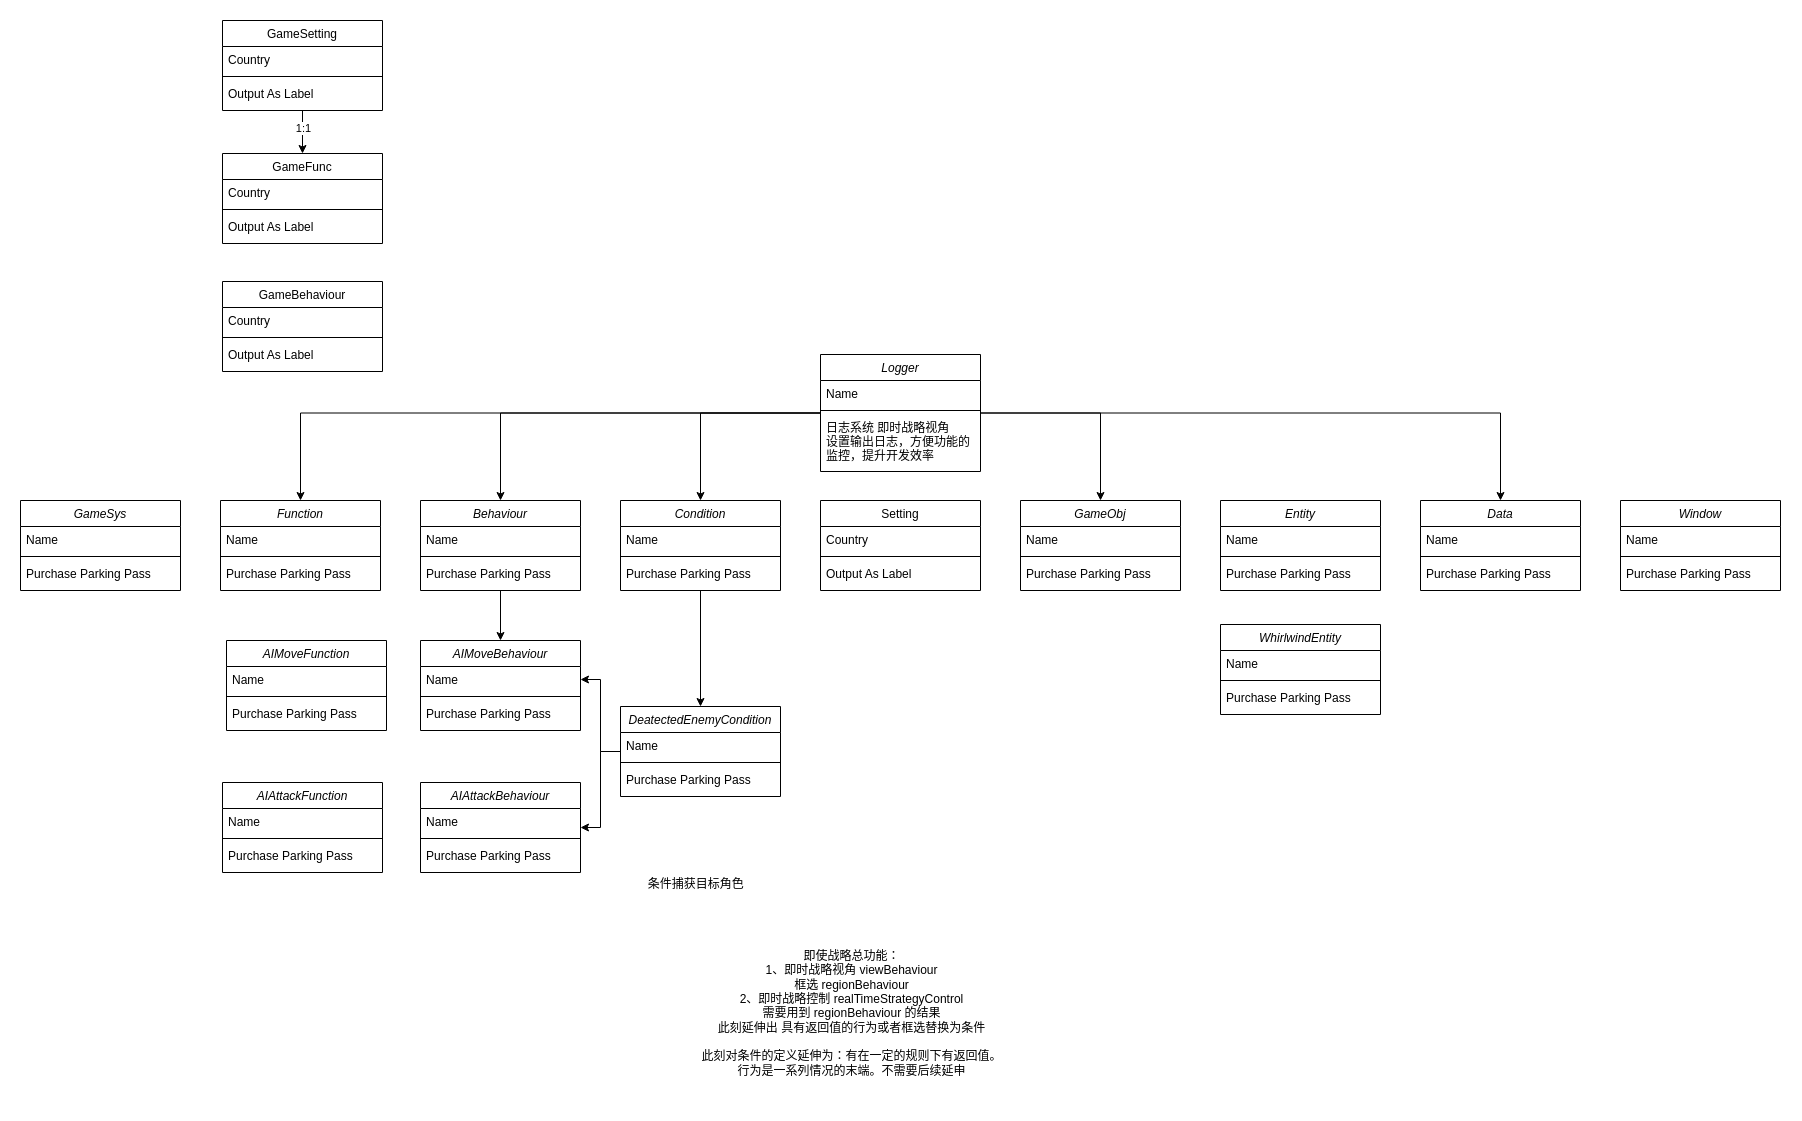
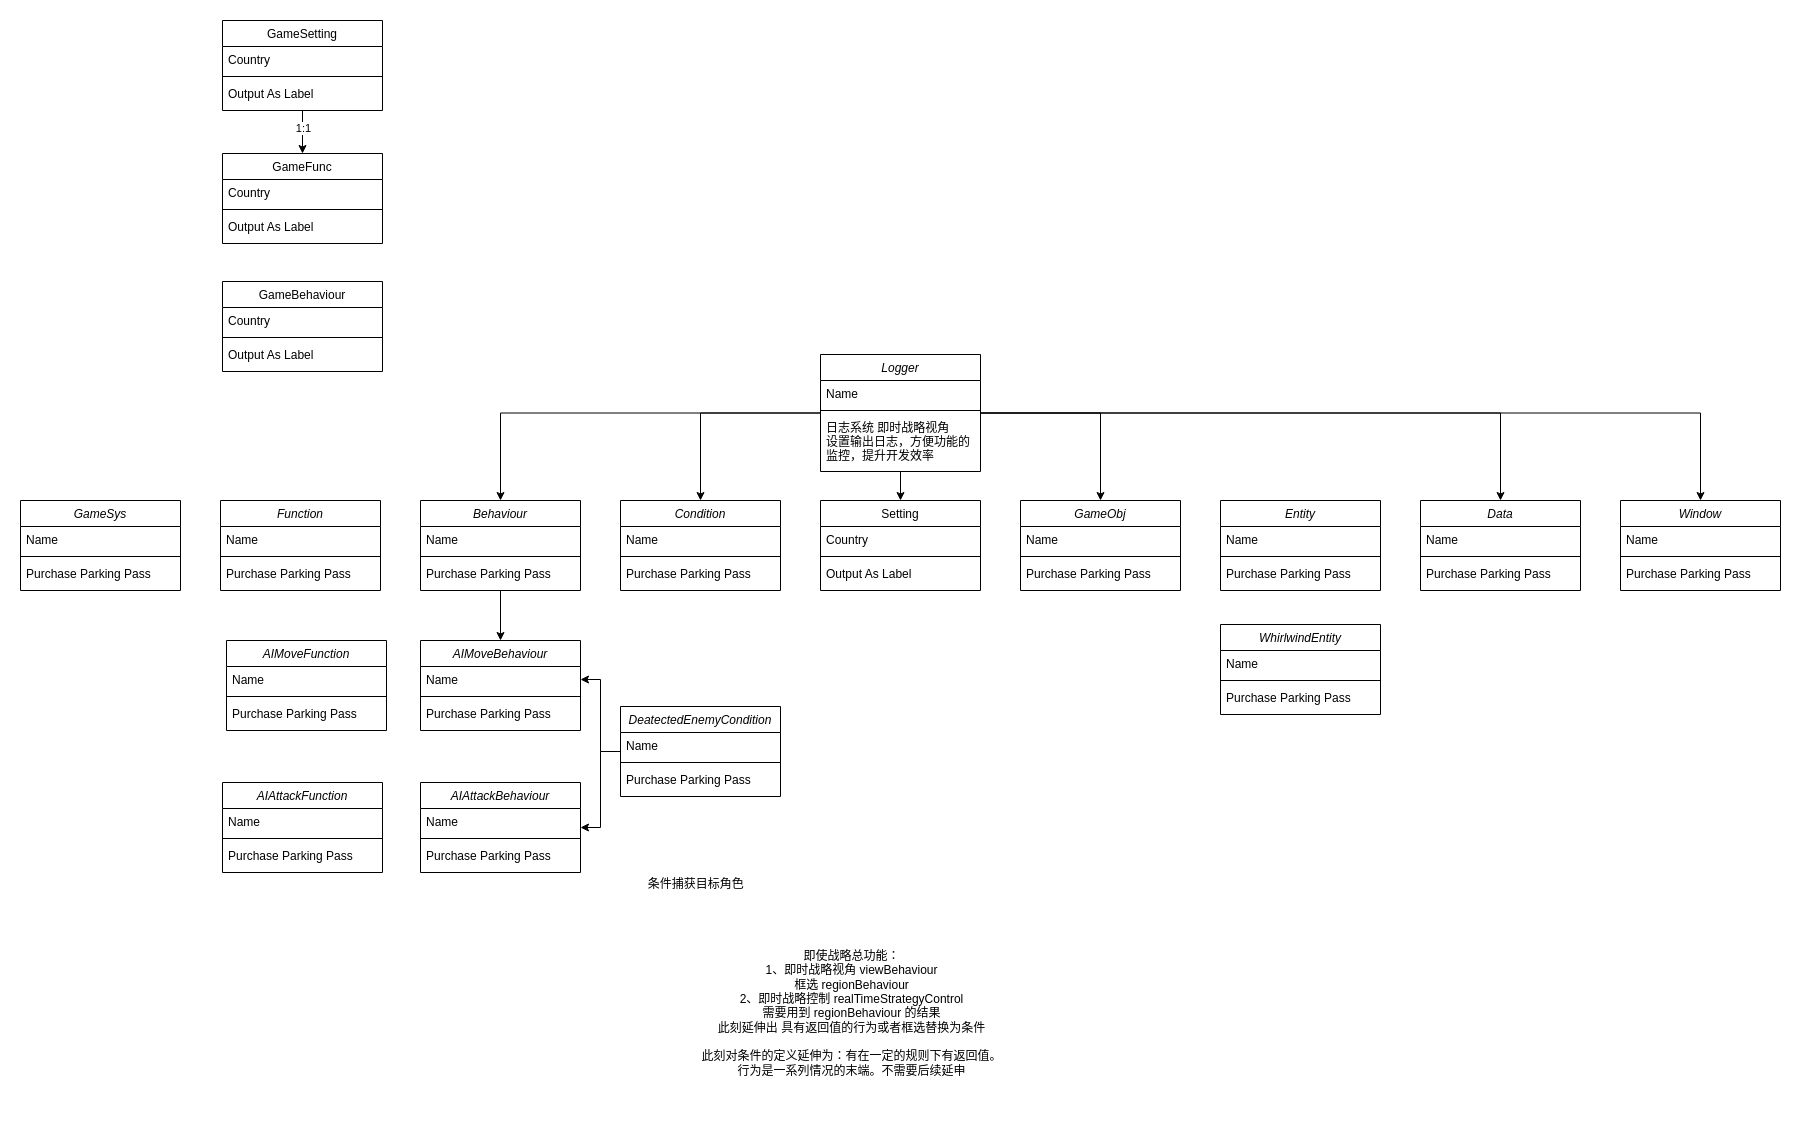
edge "Logger" -> "Function": removed
edge "Logger" -> "Window": added
edge "Logger" -> "Setting": added
edge "Condition" -> "DeatectedEnemyCondition": removed
